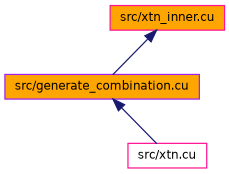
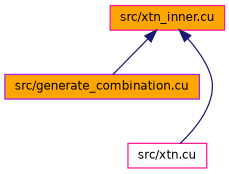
edge "src/xtn.cu" -> "src/generate_combination.cu": now "src/xtn.cu" -> "src/xtn_inner.cu"
